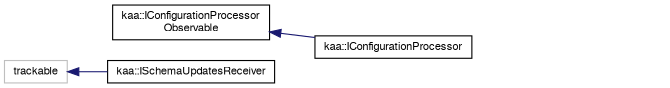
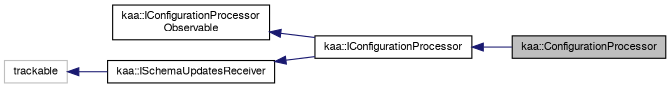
node "kaa::ConfigurationProcessor": added
edge "kaa::IConfigurationProcessor" -> "kaa::ISchemaUpdatesReceiver": added
